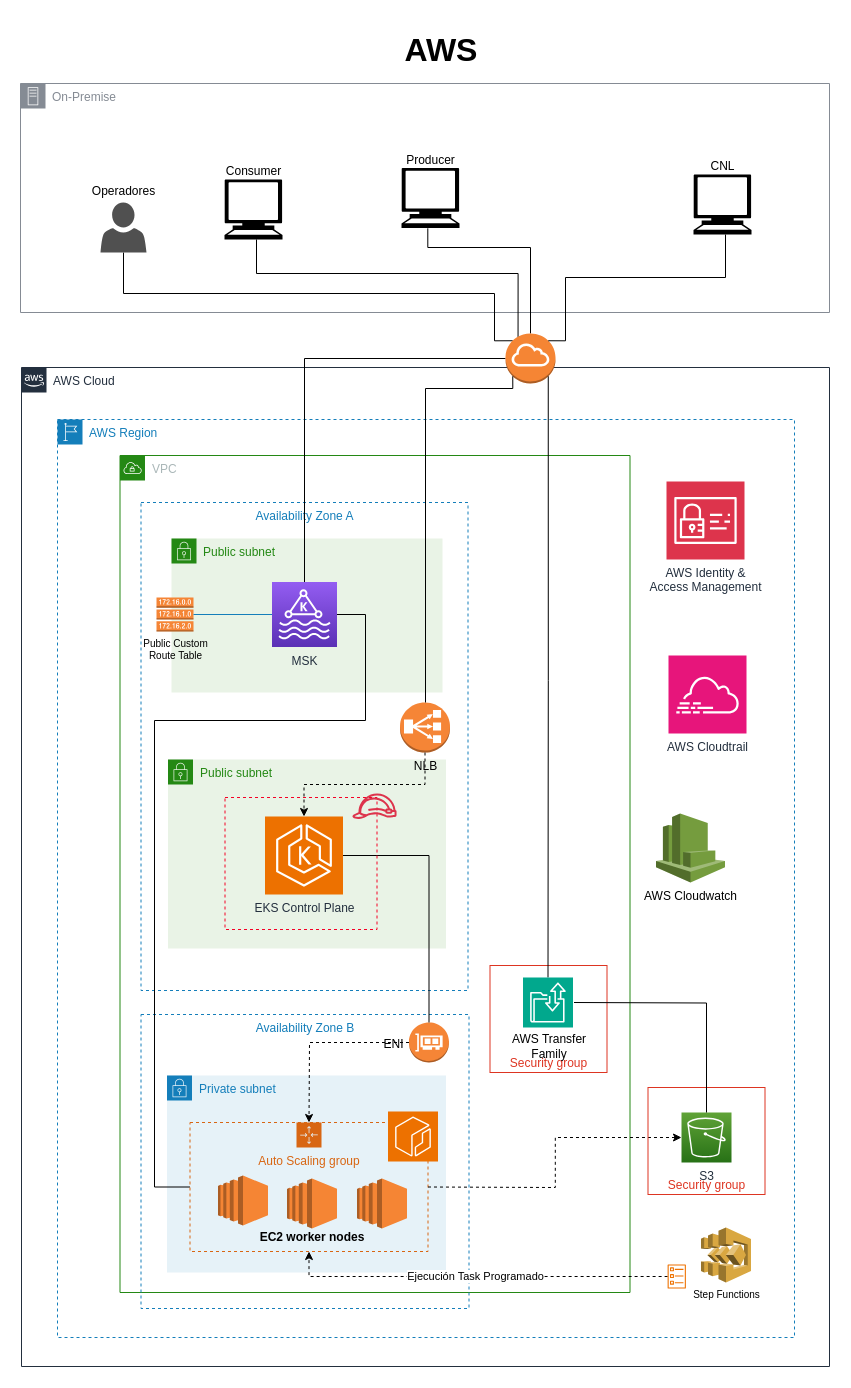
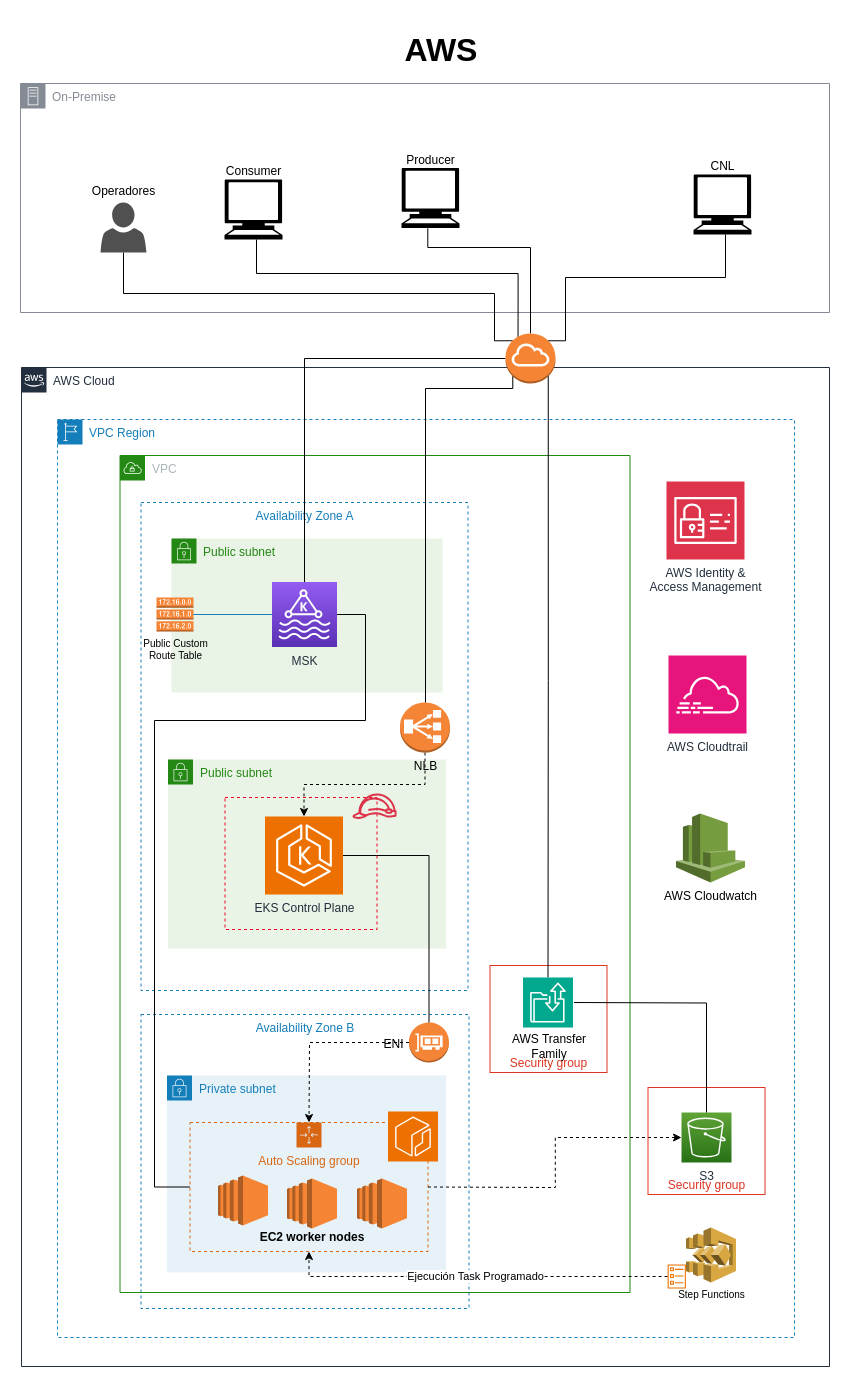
node "AWS Region": label "AWS Region" -> "VPC Region"
node "AWS Cloudwatch": moved (691, 848) -> (711, 848)
node "Step Functions": moved (726, 1255) -> (711, 1255)
